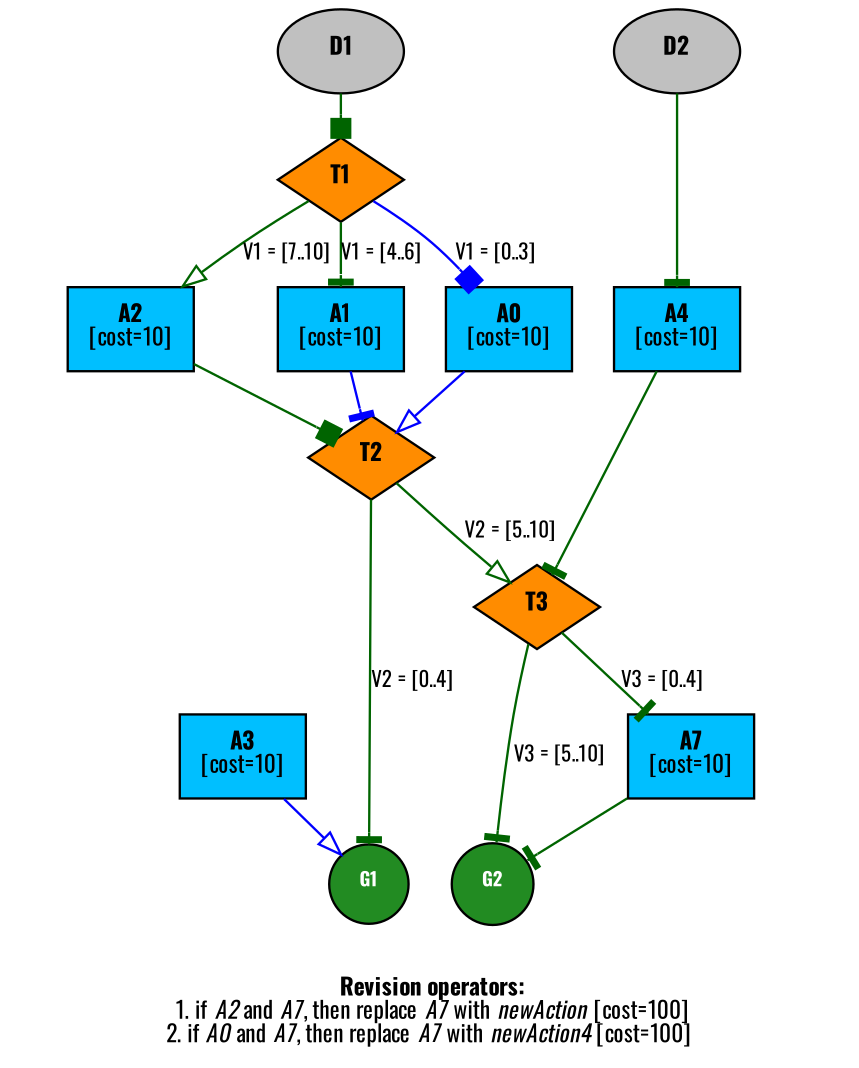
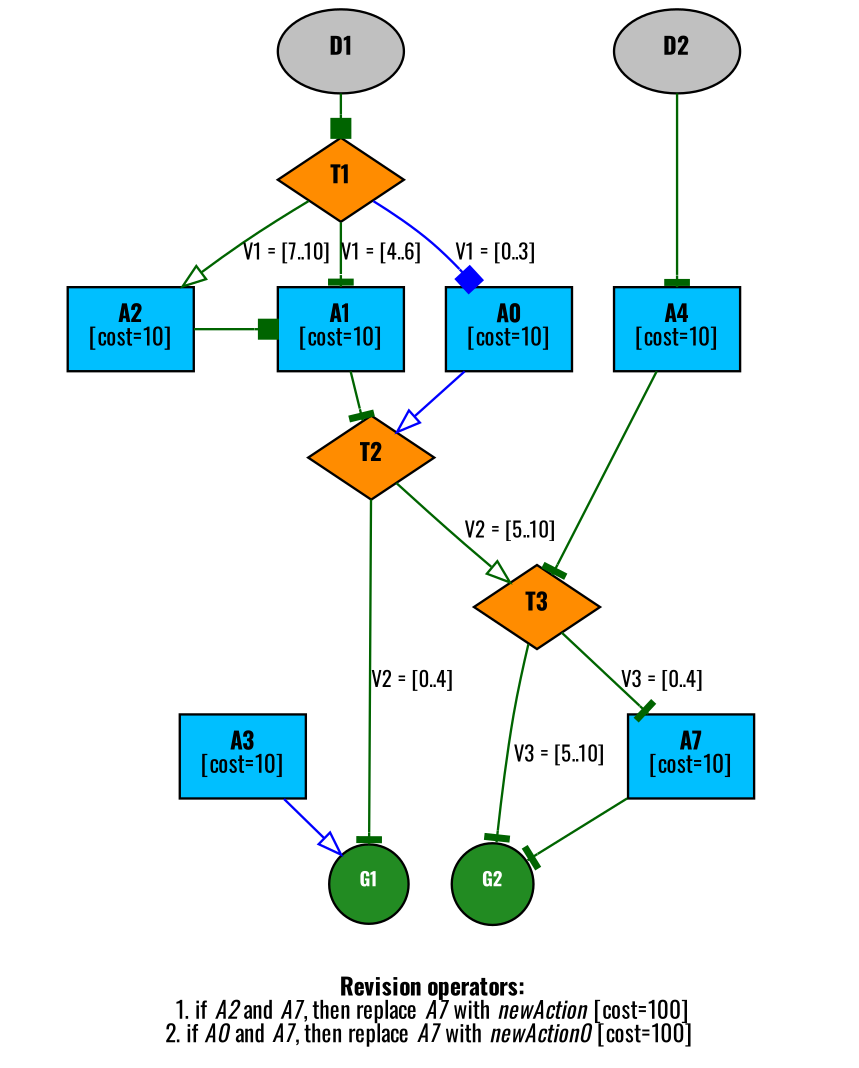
edge "A1" -> "T2": color blue -> darkgreen
edge "A2" -> "T2": now "A2" -> "A1"
node "Revision operators:": text "newAction4" -> "newAction0"
